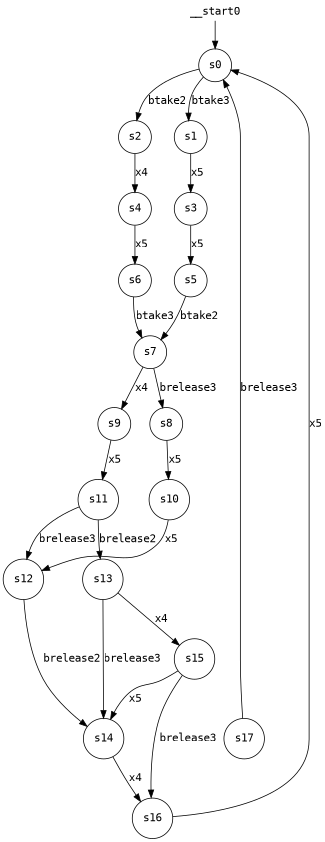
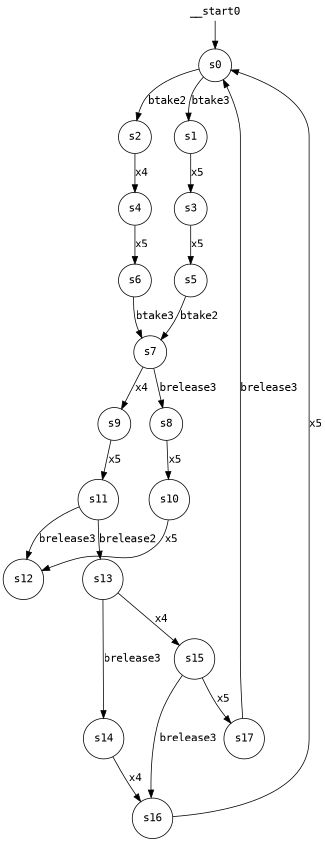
edge "s12" -> "s14": removed, label "brelease2"
edge "s15" -> "s14": now "s15" -> "s17"
